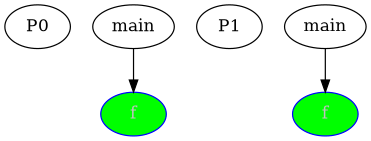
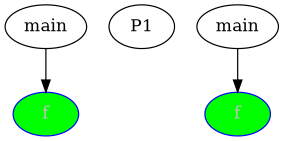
node "P0": removed
